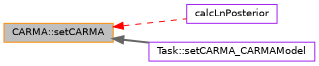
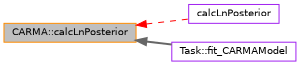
node "CARMA::setCARMA": label "CARMA::setCARMA" -> "CARMA::calcLnPosterior"
node "Task::setCARMA_CARMAModel": label "Task::setCARMA_CARMAModel" -> "Task::fit_CARMAModel"
